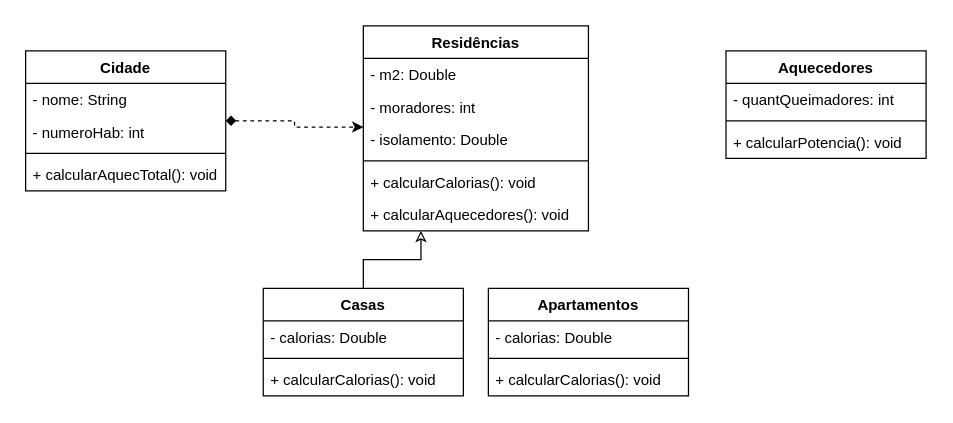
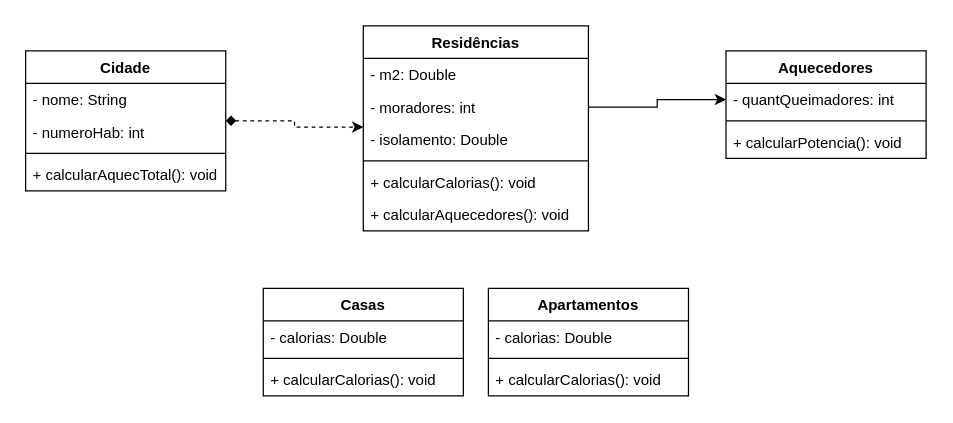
edge "- moradores: int" -> "- quantQueimadores: int": added
edge "Casas" -> "+ calcularAquecedores(): void": removed
